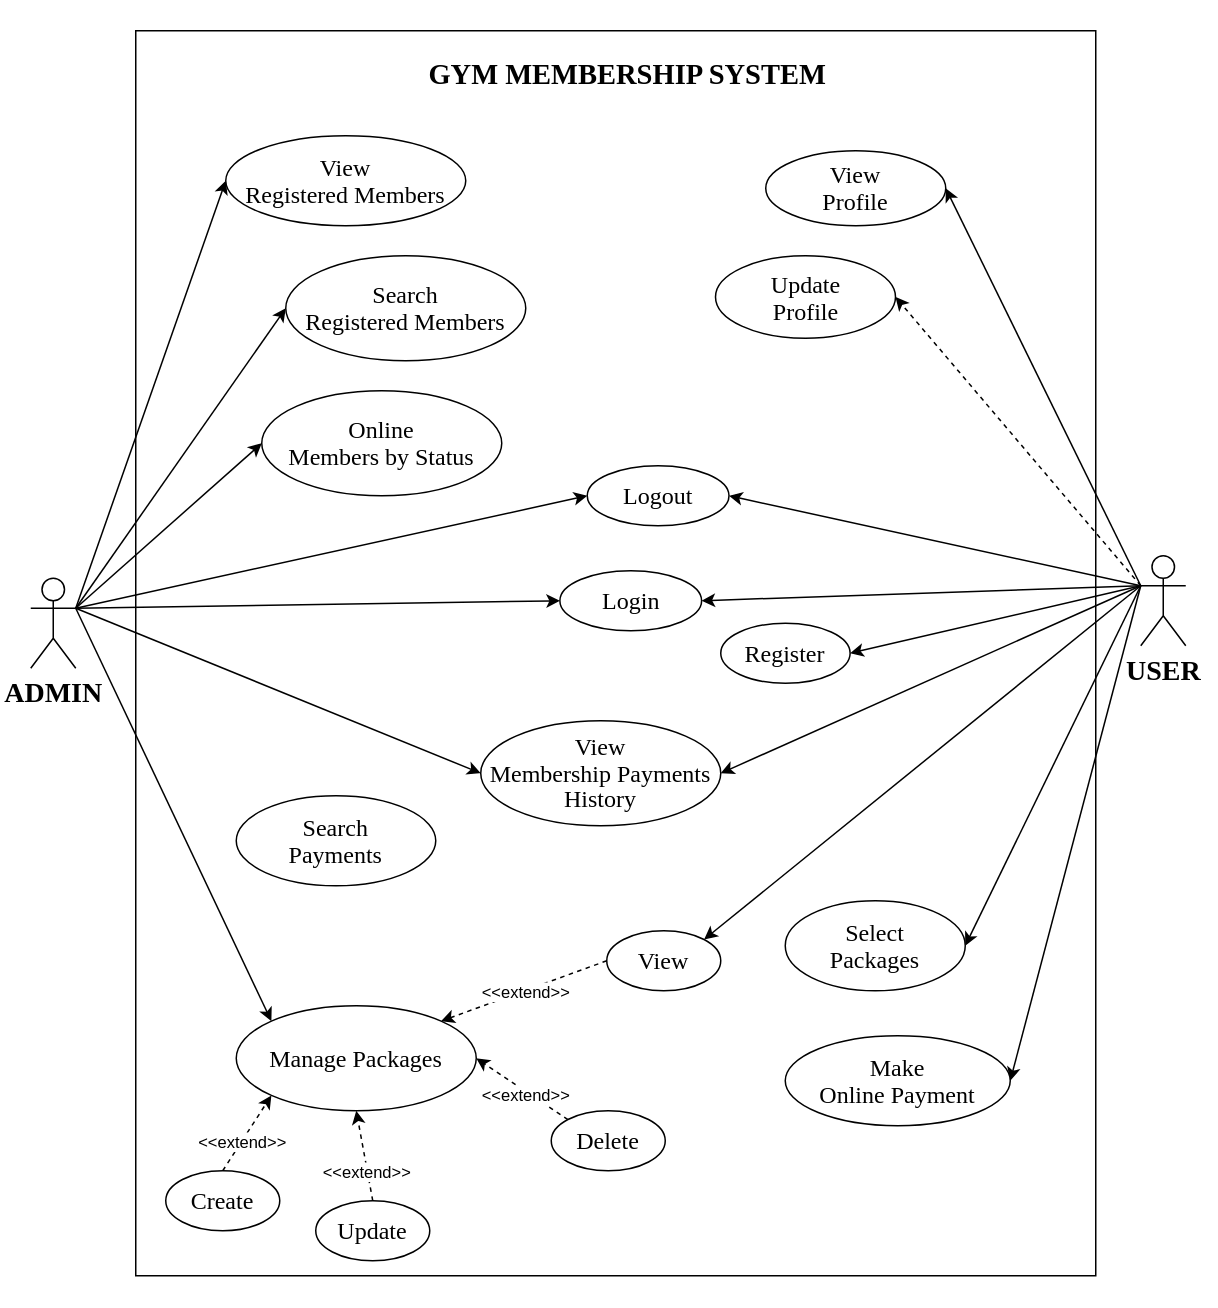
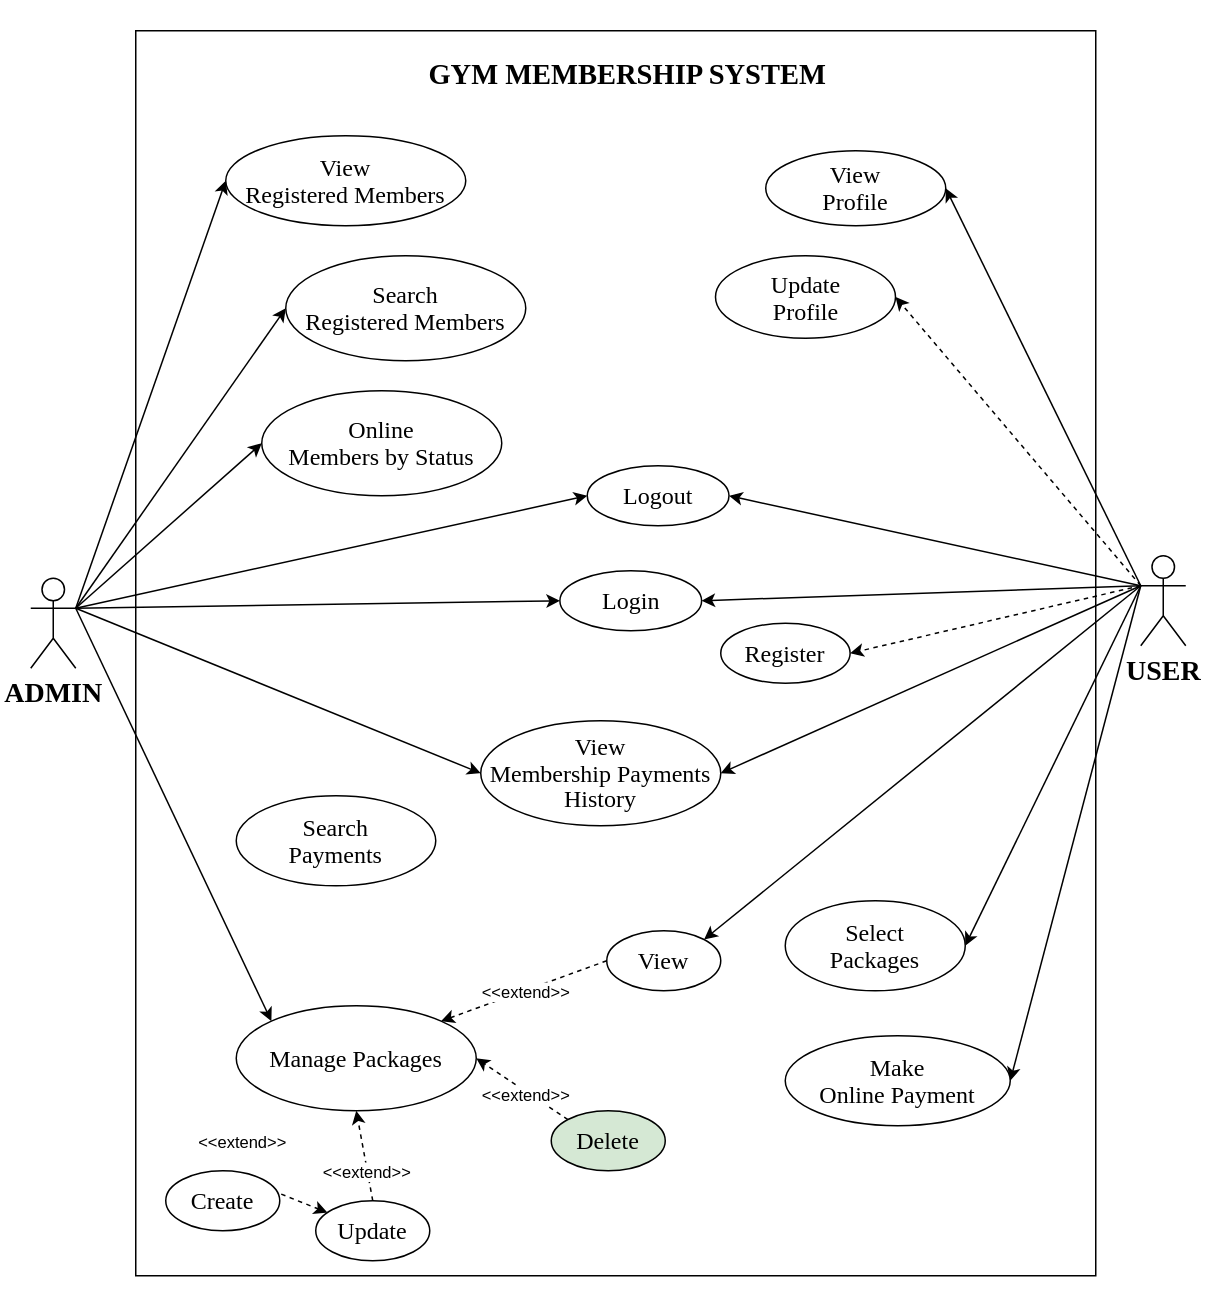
edge "USER" -> "Register": style solid -> dashed
edge "Create" -> "Manage Packages": now "Create" -> "Update"
node "Delete": fillcolor #ffffff -> #d5e8d4
